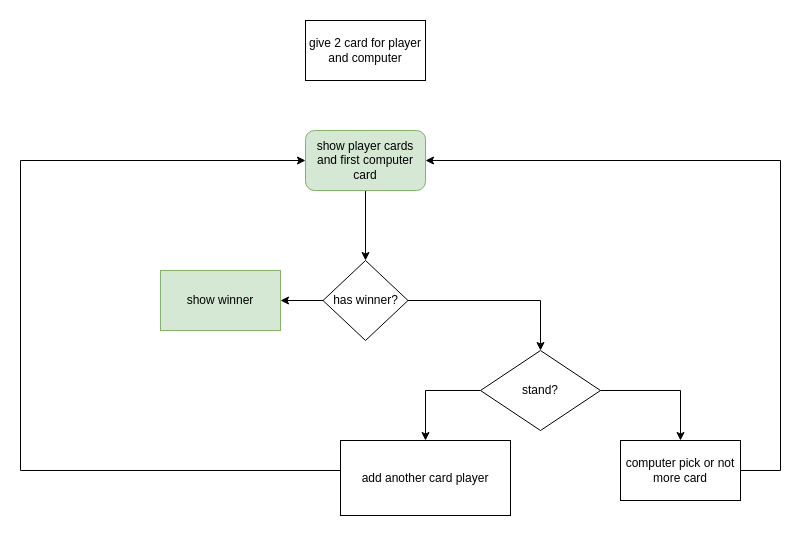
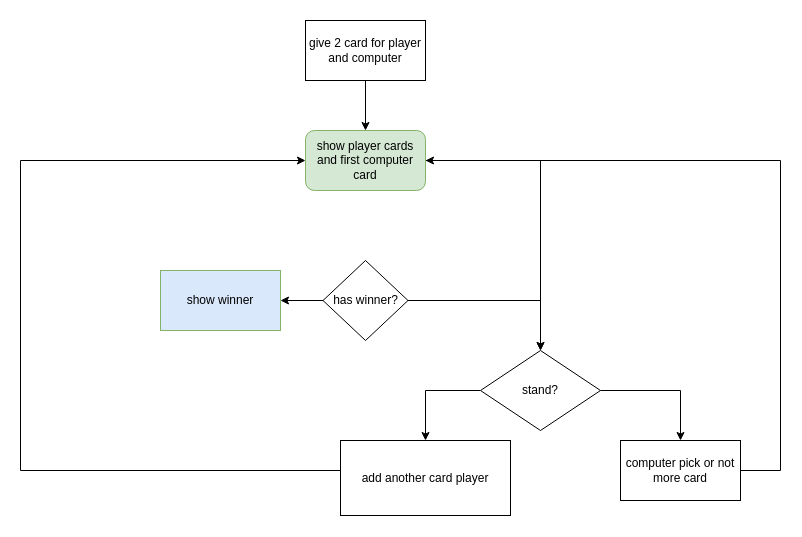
edge "give 2 card for player and computer" -> "show player cards and first computer card": added
edge "show player cards and first computer card" -> "has winner?": now "show player cards and first computer card" -> "stand?"
node "show winner": fillcolor #d5e8d4 -> #dae8fc
